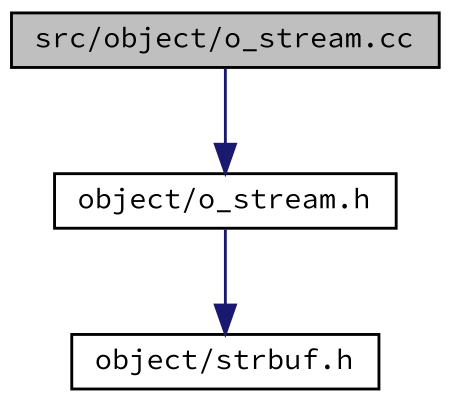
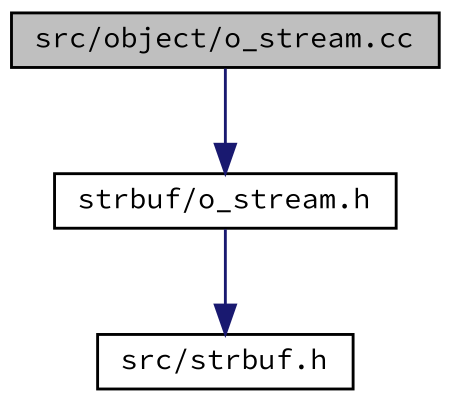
node "object/o_stream.h": label "object/o_stream.h" -> "strbuf/o_stream.h"
node "object/strbuf.h": label "object/strbuf.h" -> "src/strbuf.h"
